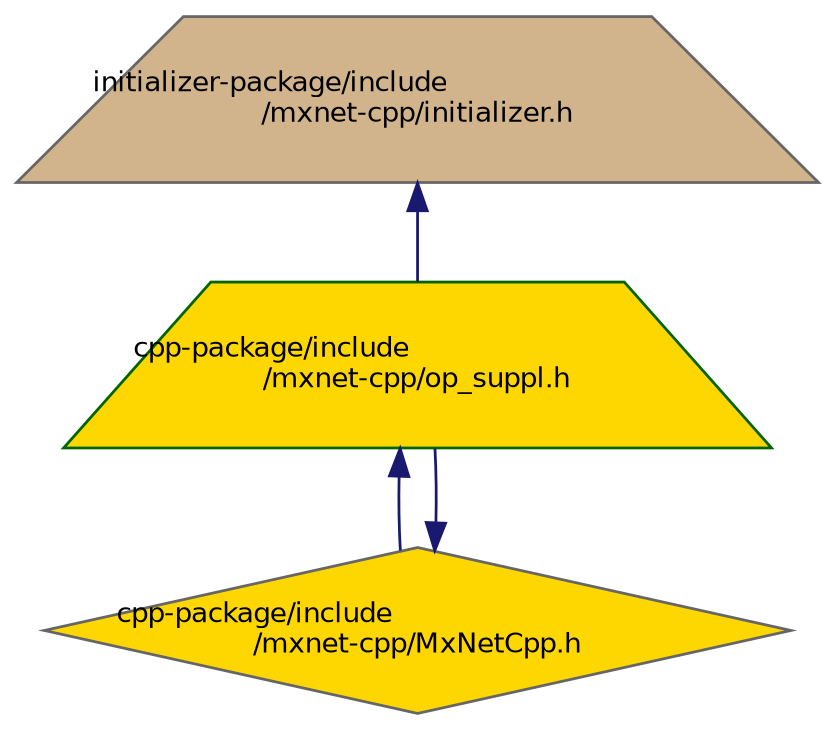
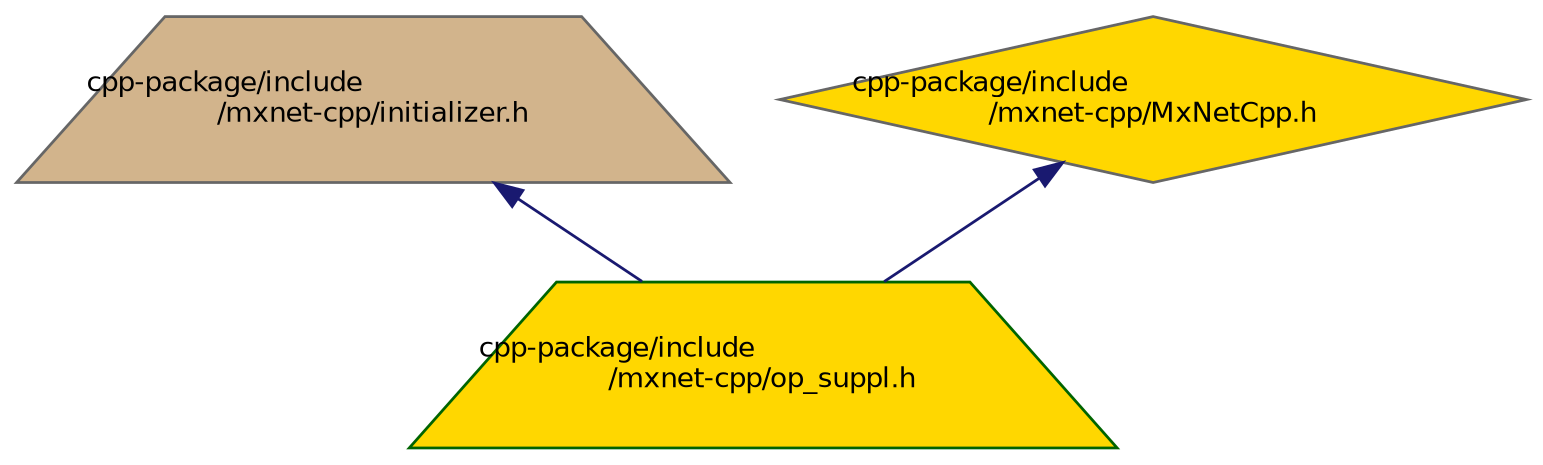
node "initializer-package/include /mxnet-cpp/initializer.h": label "initializer-package/include /mxnet-cpp/initializer.h" -> "cpp-package/include /mxnet-cpp/initializer.h"
edge "cpp-package/include /mxnet-cpp/MxNetCpp.h" -> "cpp-package/include /mxnet-cpp/op_suppl.h": removed
